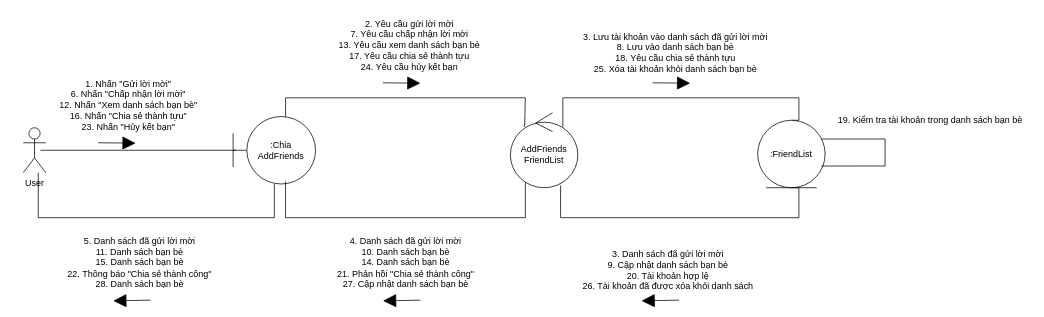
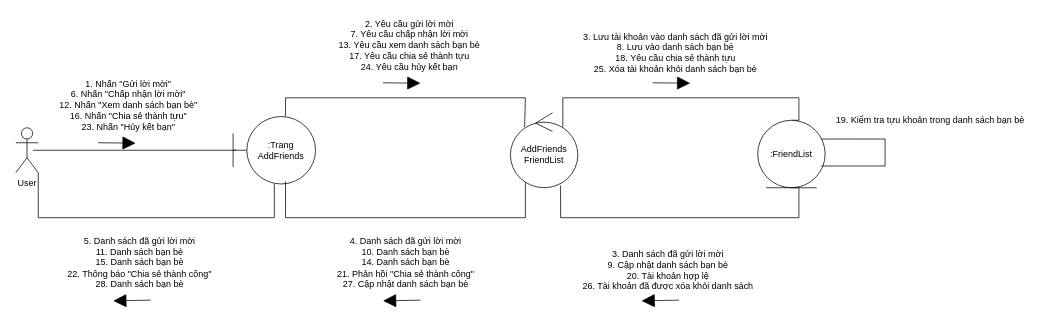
node "19. Kiểm tra tài khoản trong danh sách bạn bè": label "19. Kiểm tra tài khoản trong danh sách bạn bè" -> "19. Kiểm tra tựu khoản trong danh sách bạn bè"
node "User": moved (34, 150) -> (27, 150)
node ":Chia AddFriends": label ":Chia AddFriends" -> ":Trang AddFriends"
